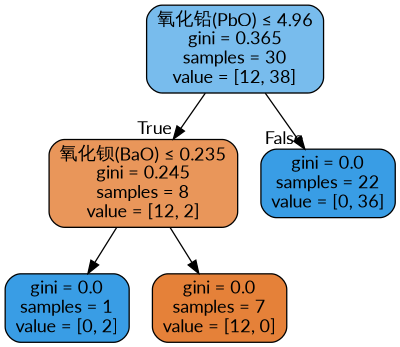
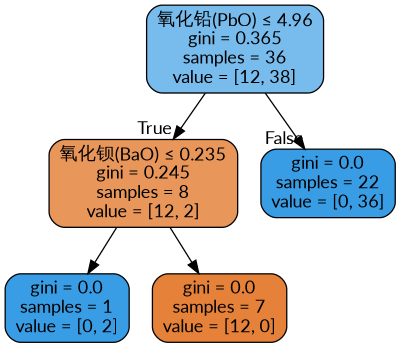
node "氧化铅(PbO) ≤ 4.96": text "samples = 30" -> "samples = 36"
